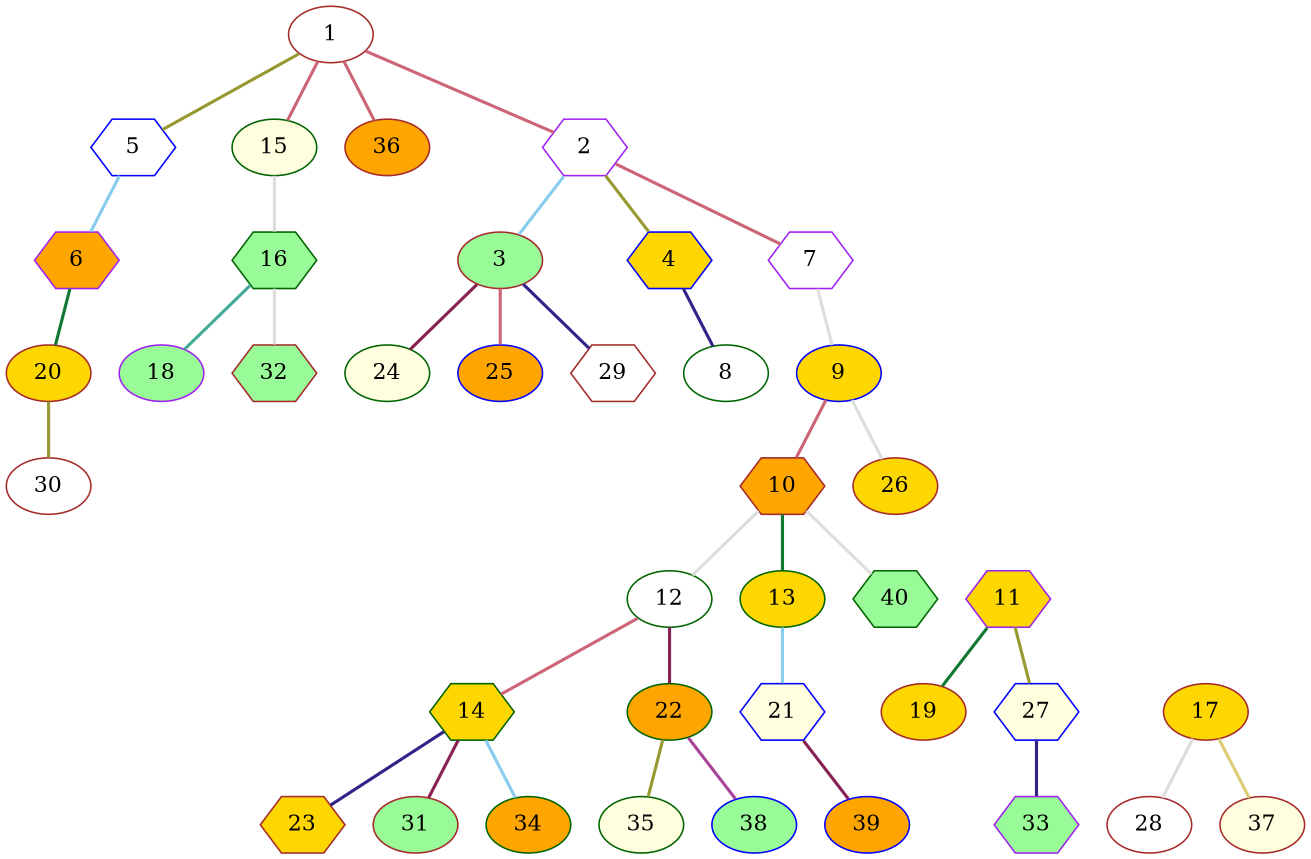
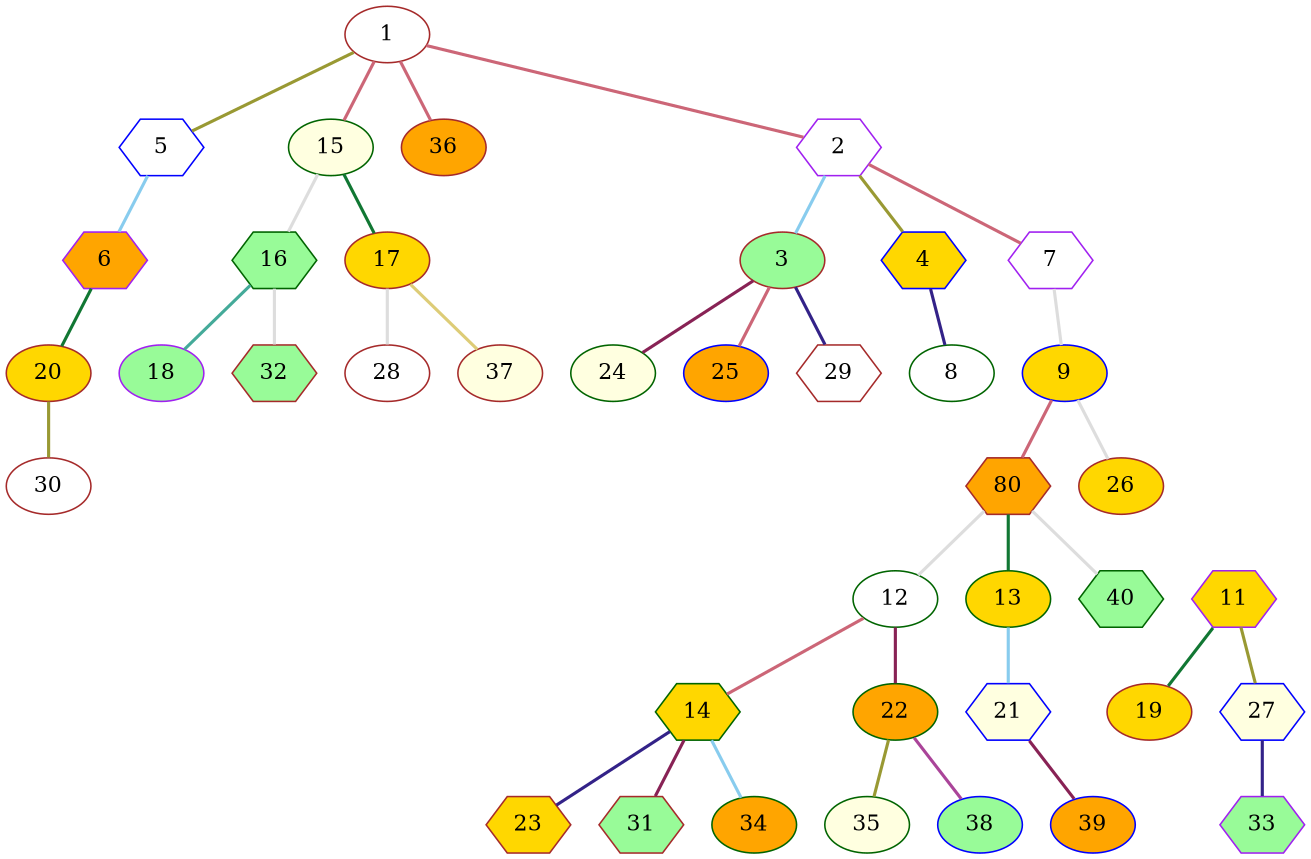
edge "15" -- "17": added
node "10": label "10" -> "80"
node "31": shape ellipse -> hexagon
